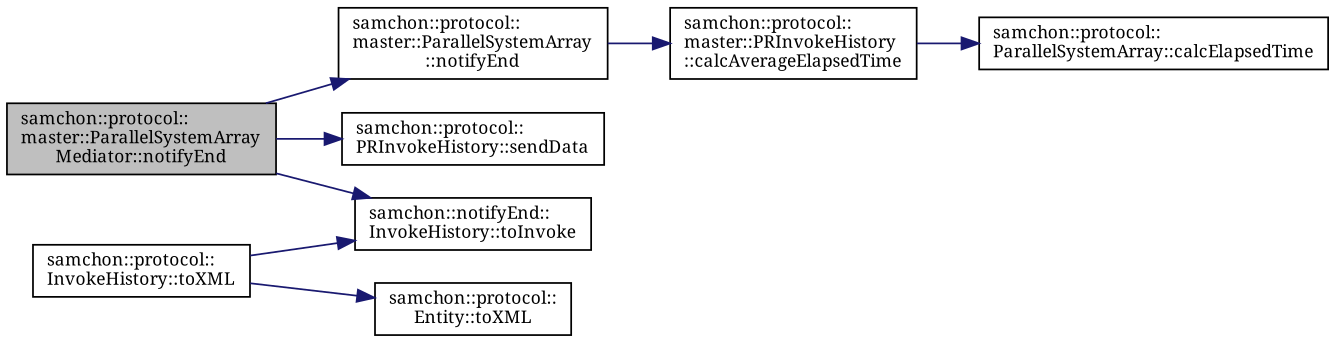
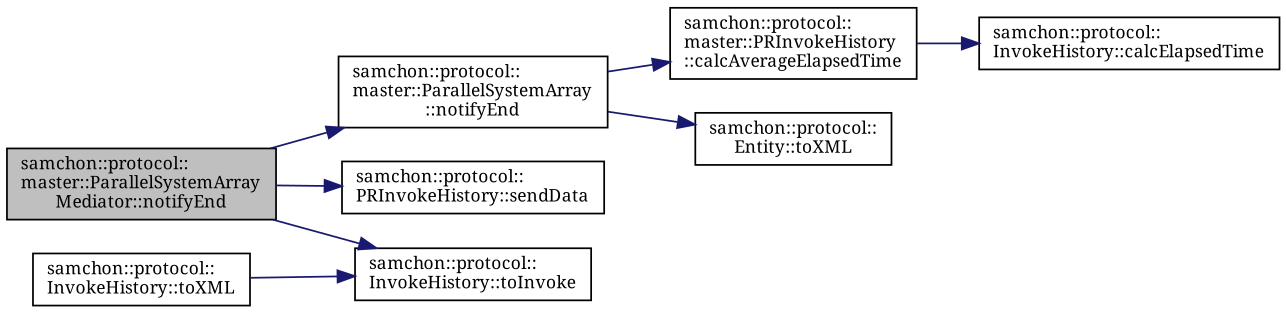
node "samchon::protocol:: ParallelSystemArray::calcElapsedTime": label "samchon::protocol:: ParallelSystemArray::calcElapsedTime" -> "samchon::protocol:: InvokeHistory::calcElapsedTime"
node "samchon::notifyEnd:: InvokeHistory::toInvoke": label "samchon::notifyEnd:: InvokeHistory::toInvoke" -> "samchon::protocol:: InvokeHistory::toInvoke"
edge "samchon::protocol:: InvokeHistory::toXML" -> "samchon::protocol:: Entity::toXML": now "samchon::protocol:: master::ParallelSystemArray ::notifyEnd" -> "samchon::protocol:: Entity::toXML"
